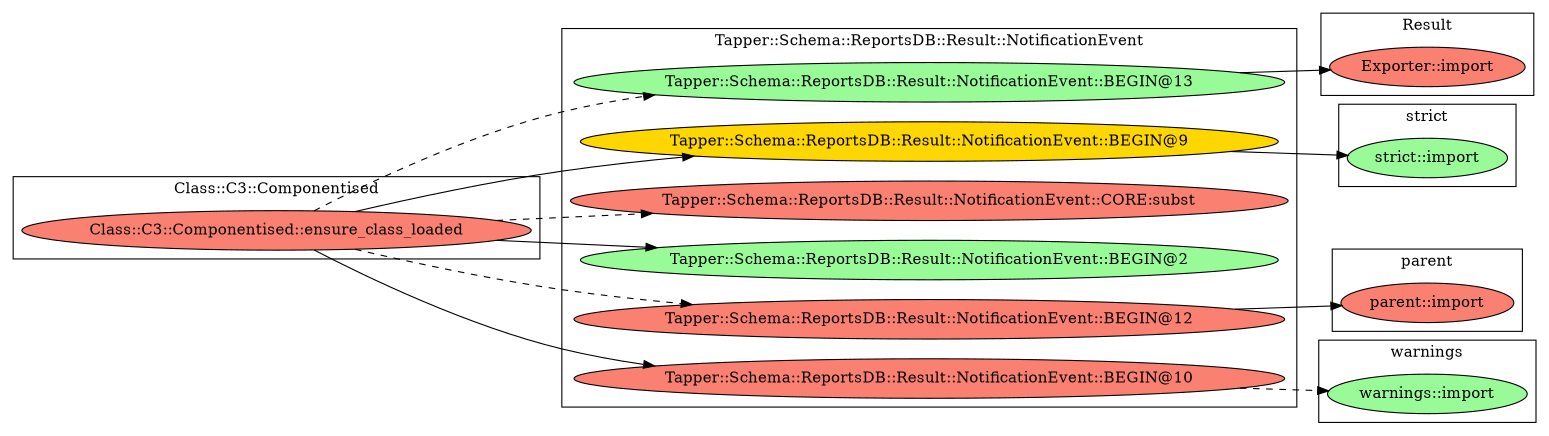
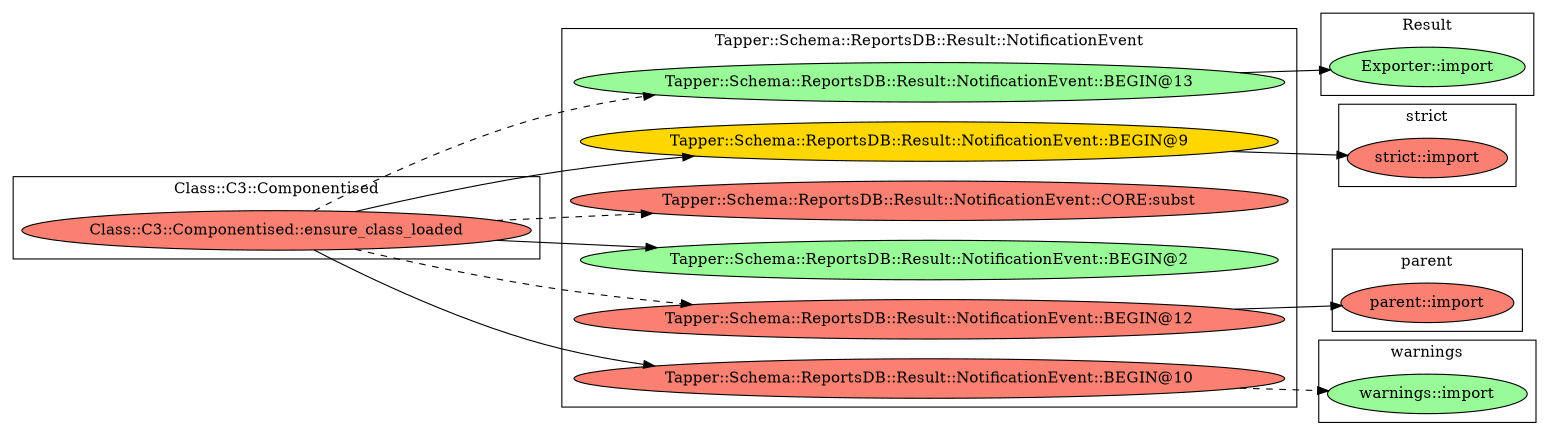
node "Exporter::import": fillcolor salmon -> palegreen
node "strict::import": fillcolor palegreen -> salmon
